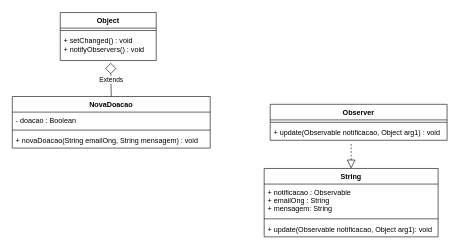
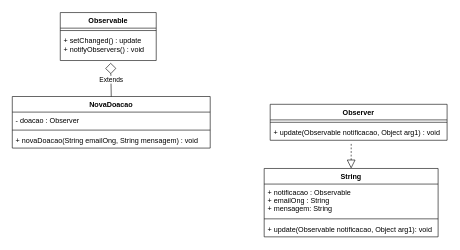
node "Object": label "Object" -> "Observable"
node "+ setChanged() : void + notifyObservers() : void": label "+ setChanged() : void + notifyObservers() : void" -> "+ setChanged() : update + notifyObservers() : void"
node "- doacao : Boolean": label "- doacao : Boolean" -> "- doacao : Observer"
